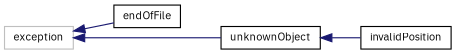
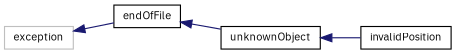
edge "unknownObject" -> "exception": now "unknownObject" -> "endOfFile"
